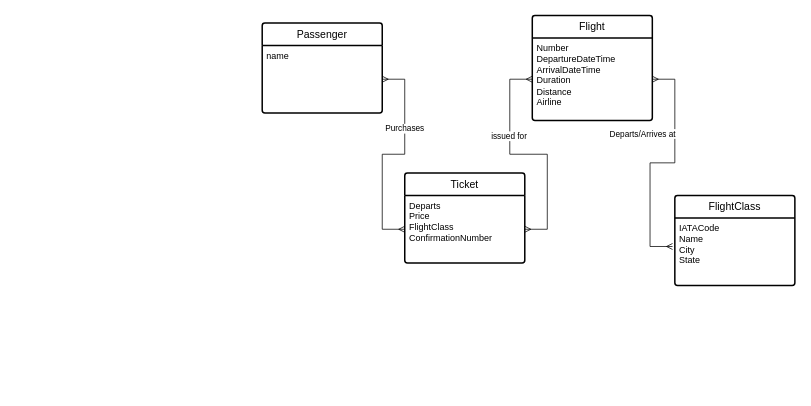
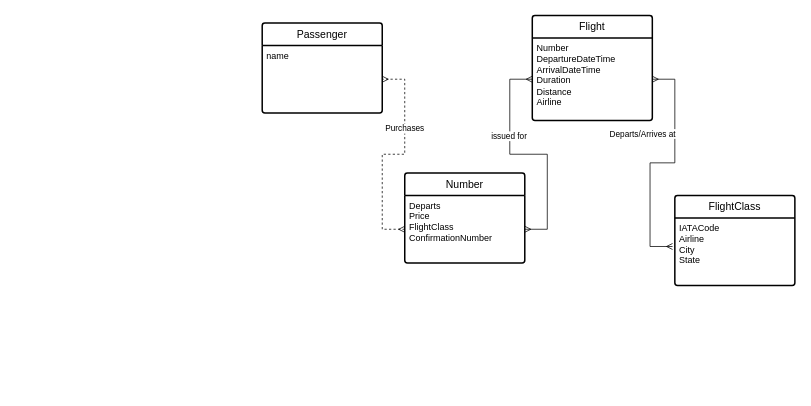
edge "name" -- "Departs Price FlightClass ConfirmationNumber": style solid -> dashed
node "Ticket": label "Ticket" -> "Number"
node "IATACode Name City State": label "IATACode Name City State" -> "IATACode Airline City State"
